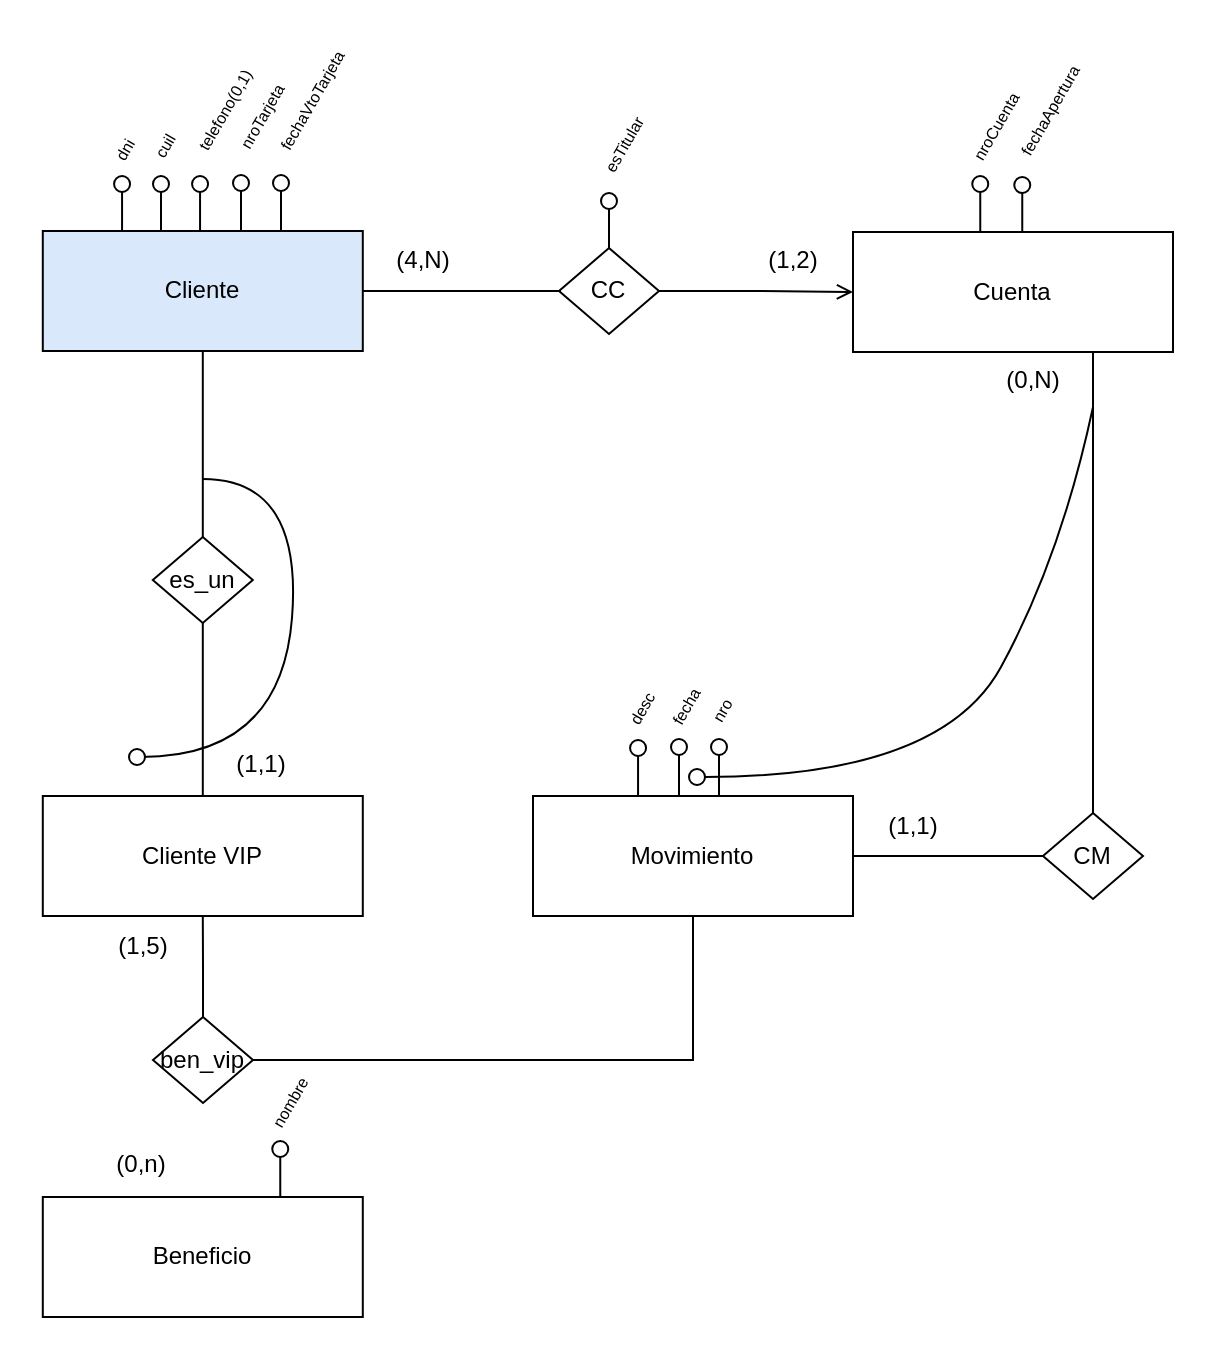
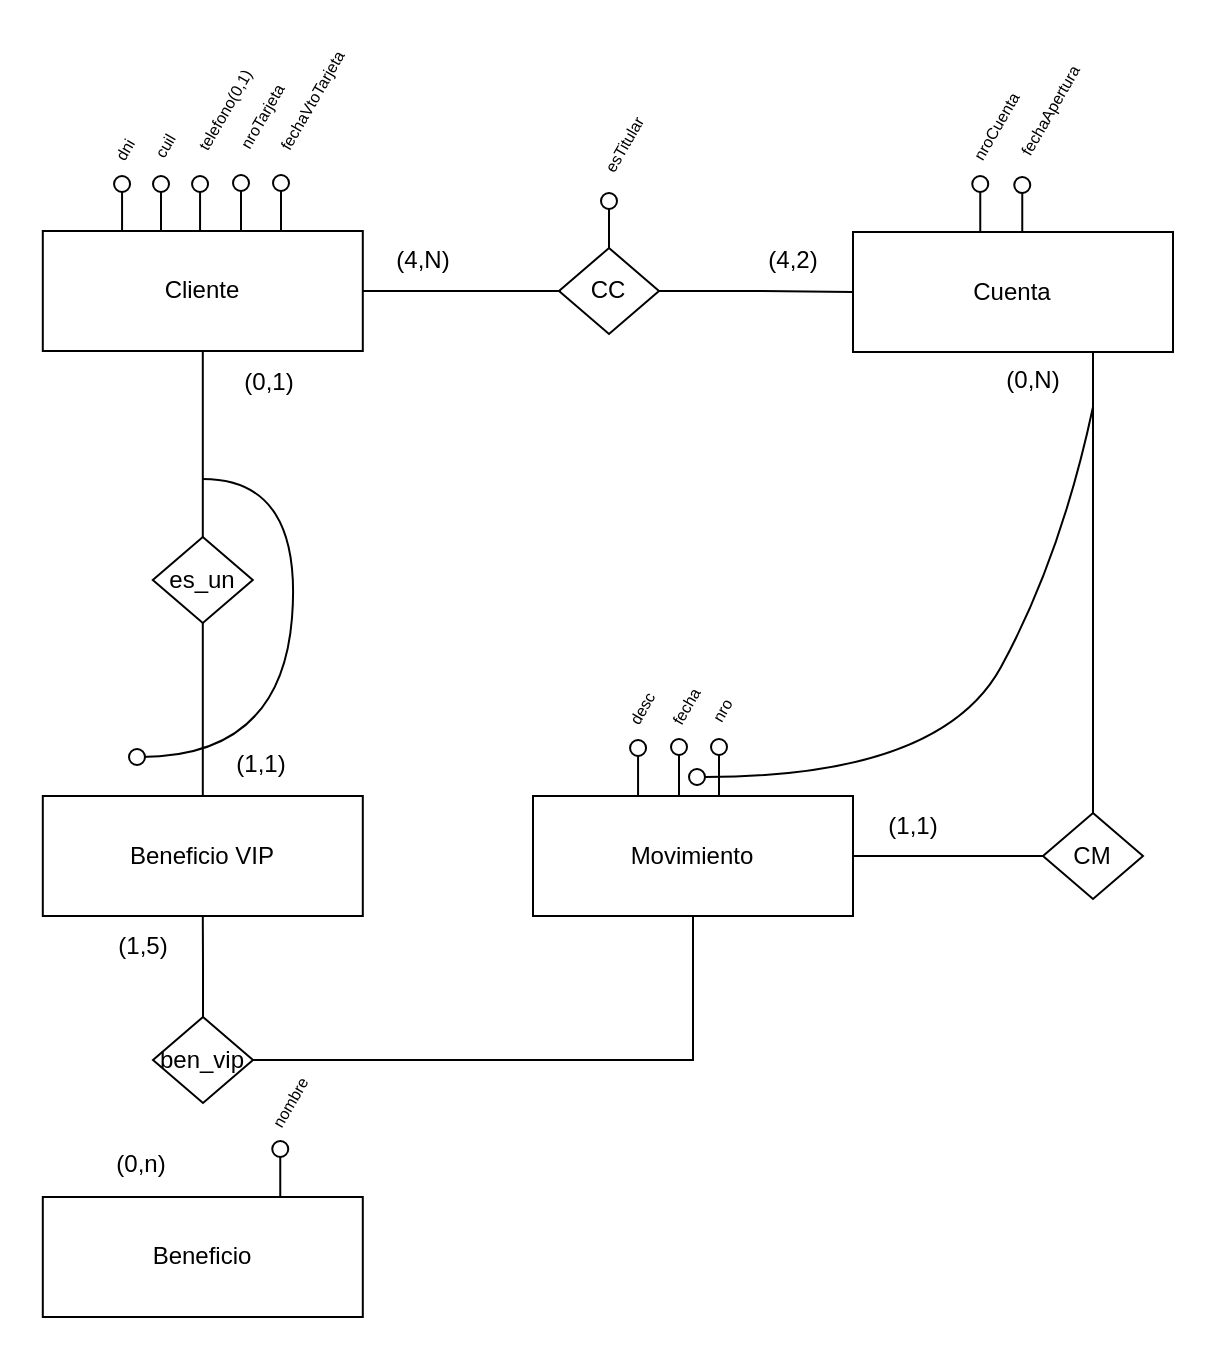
node "(1,2)": label "(1,2)" -> "(4,2)"
node "Cliente": fillcolor #dae8fc -> #ffffff
edge "CC" -> "Cuenta": arrowhead open -> none
node "(0,1)": added
node "Cliente VIP": label "Cliente VIP" -> "Beneficio VIP"
